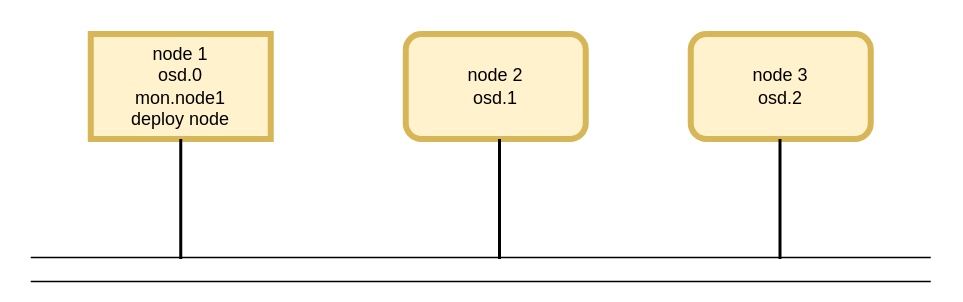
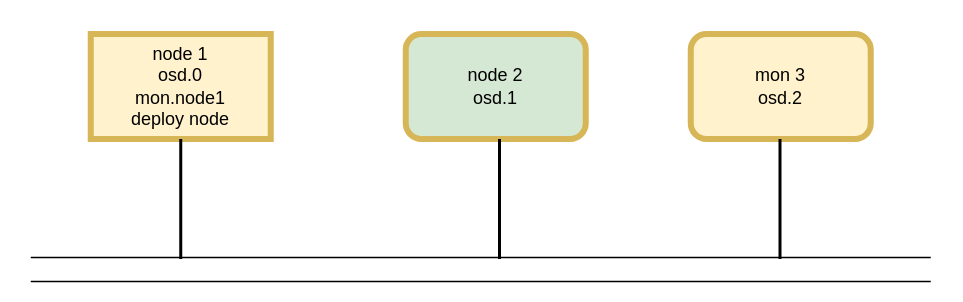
node "node 2 osd.1": fillcolor #fff2cc -> #d5e8d4
node "node 3 osd.2": label "node 3 osd.2" -> "mon 3 osd.2"
